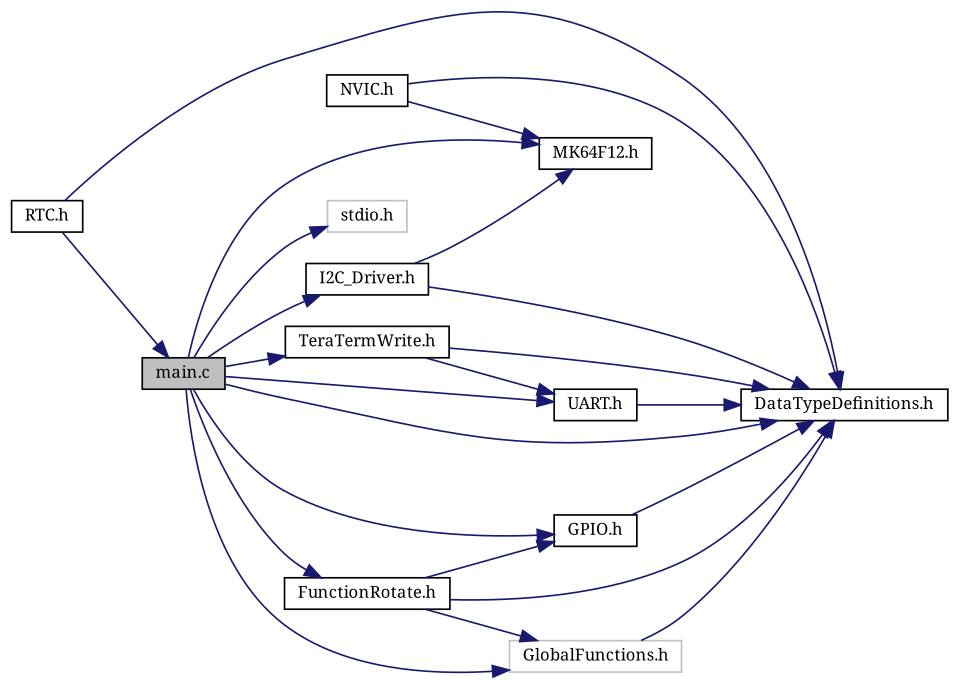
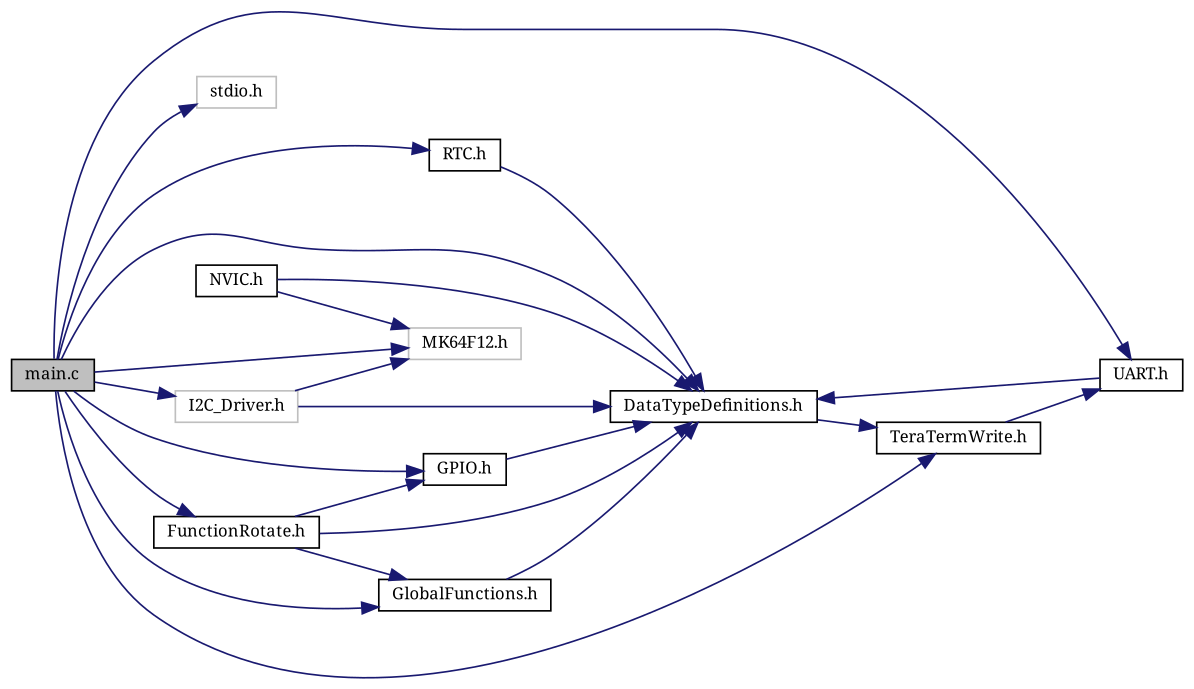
node "MK64F12.h": color black -> grey75
node "I2C_Driver.h": color black -> grey75
edge "RTC.h" -> "main.c": reversed
edge "TeraTermWrite.h" -> "DataTypeDefinitions.h": reversed
node "GlobalFunctions.h": color grey75 -> black
